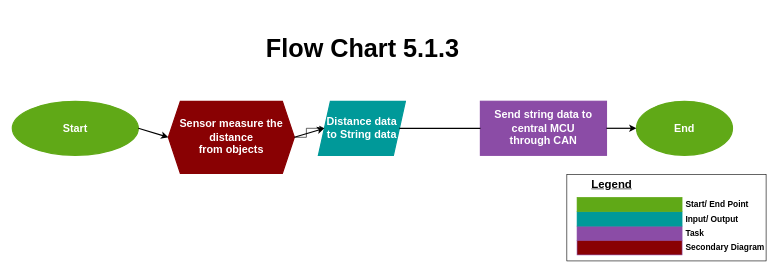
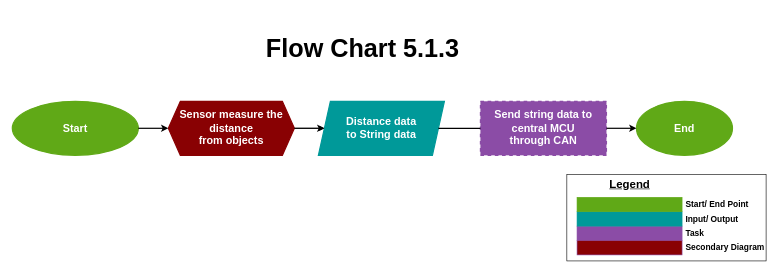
node "Distance data to String data": size 87x54 -> 126x54
node "Send string data to central MCU through CAN": style solid -> dashed
node "Sensor measure the distance from objects": size 126x72 -> 126x54
node "Legend": moved (611, 185) -> (629, 185)
